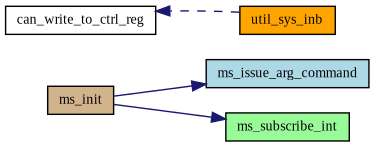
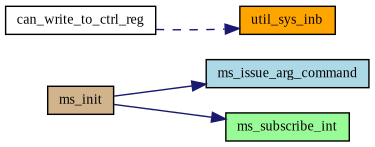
edge "util_sys_inb" -> "can_write_to_ctrl_reg": reversed
